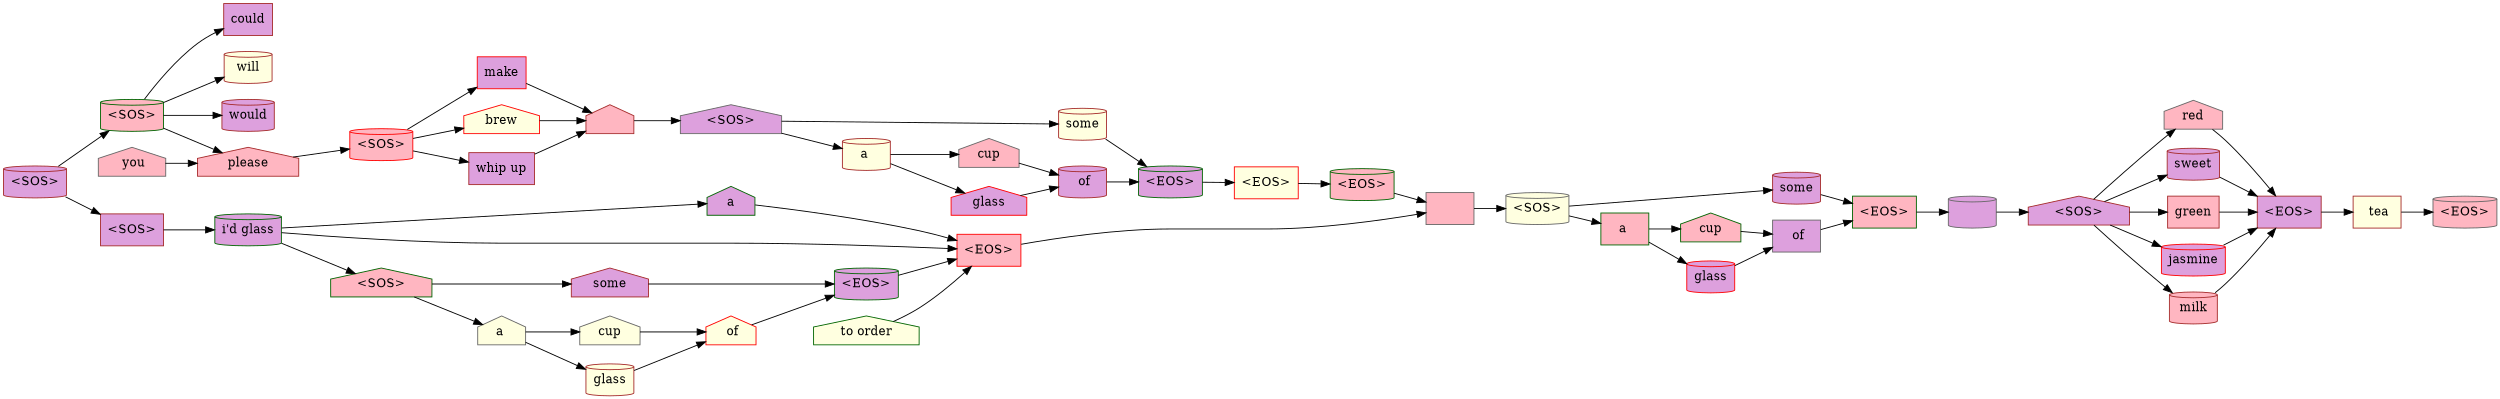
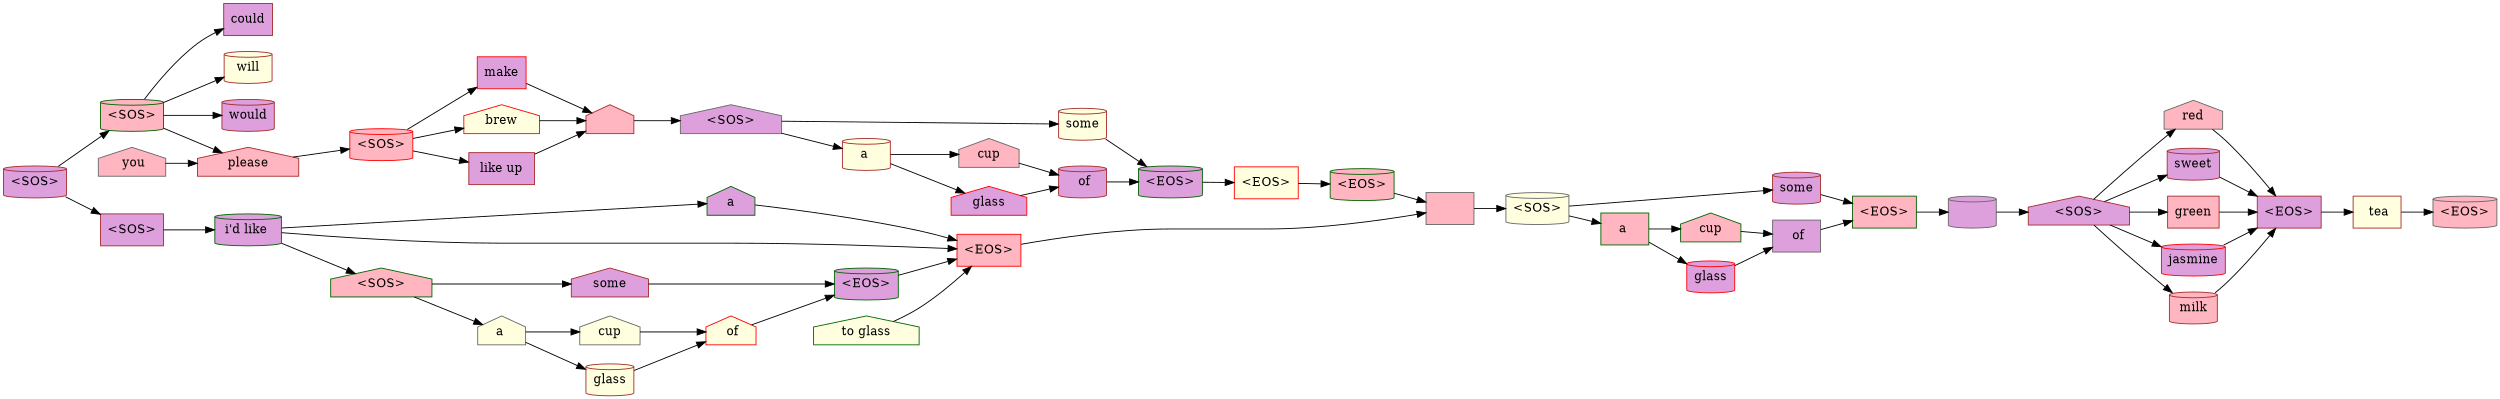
node "whip up": label "whip up" -> "like up"
node "i'd glass": label "i'd glass" -> "i'd like"
node "to order": label "to order" -> "to glass"
